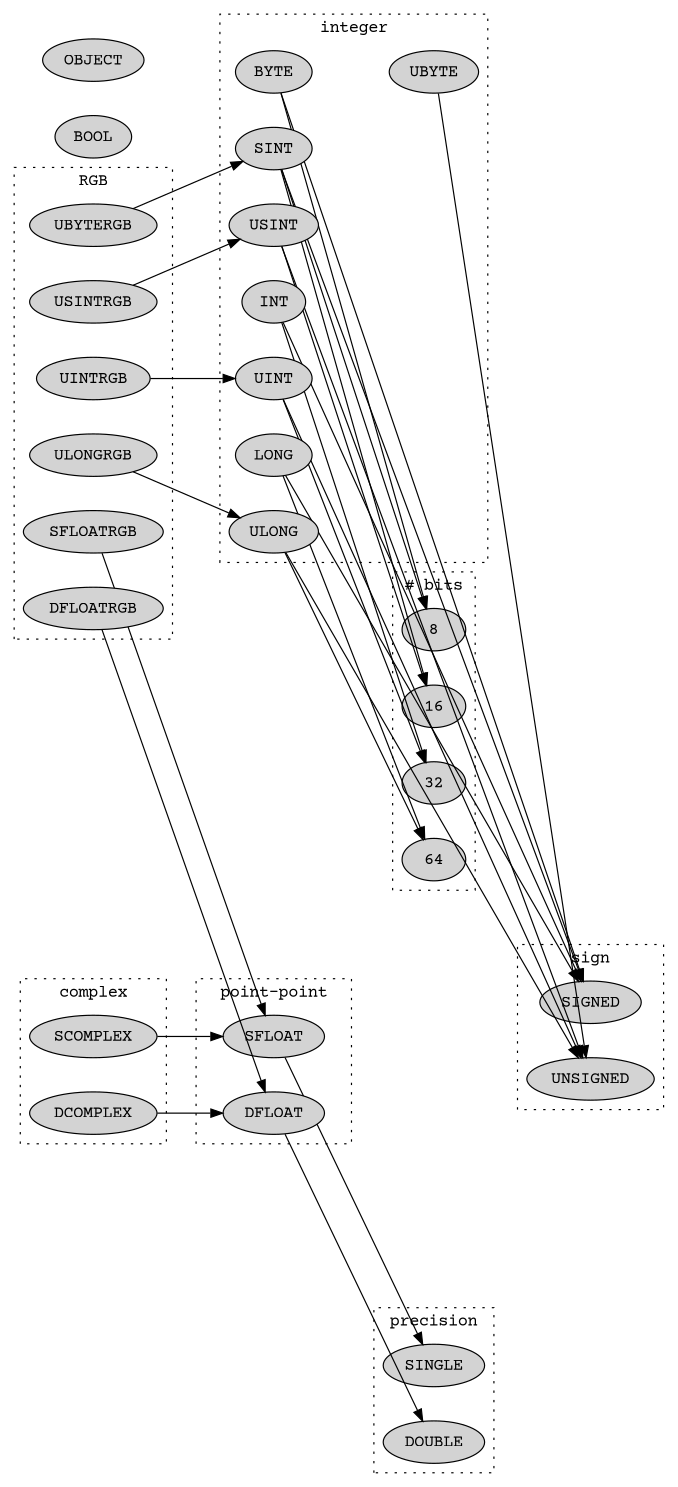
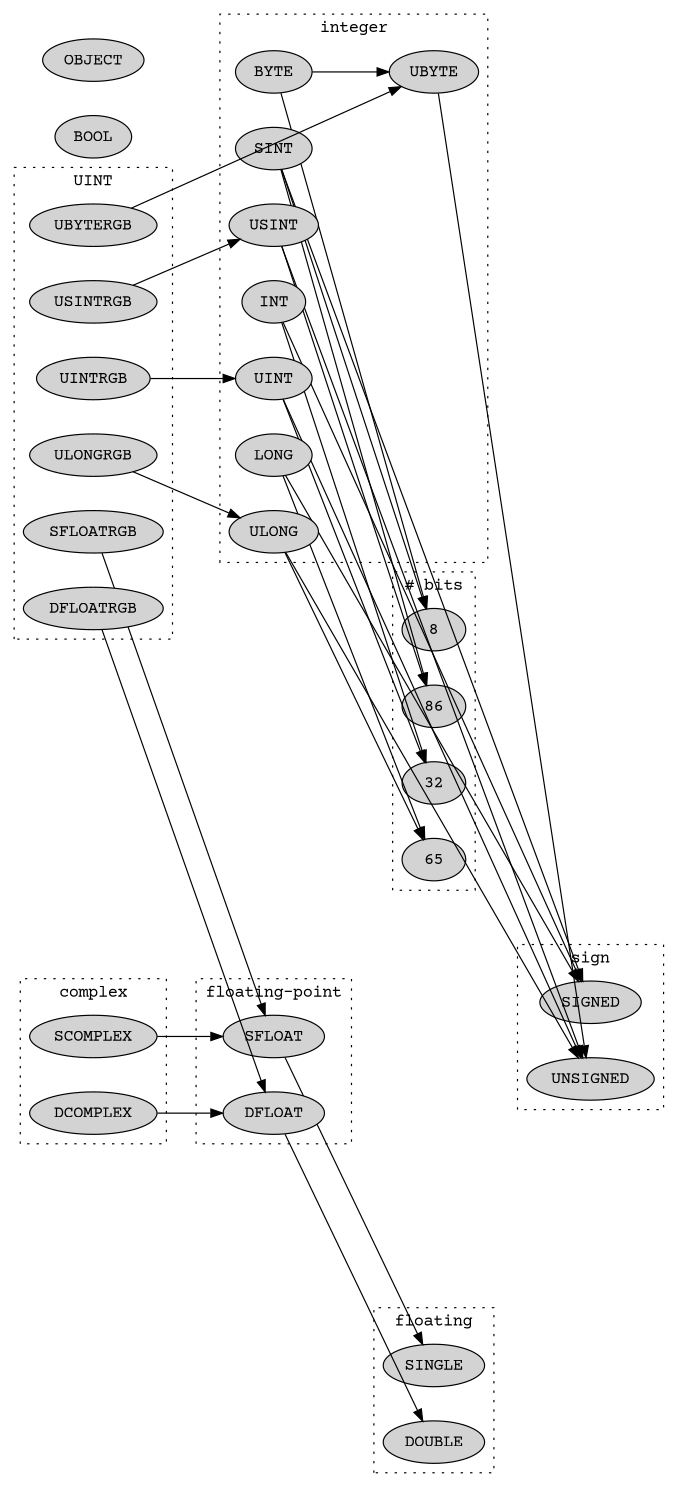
cluster "RGB": label "RGB" -> "UINT"
edge "UBYTERGB" -> "SINT": now "UBYTERGB" -> "UBYTE"
edge "BYTE" -> "SIGNED": now "BYTE" -> "UBYTE"
node "16": label "16" -> "86"
node "64": label "64" -> "65"
cluster "point-point": label "point-point" -> "floating-point"
cluster "precision": label "precision" -> "floating"
